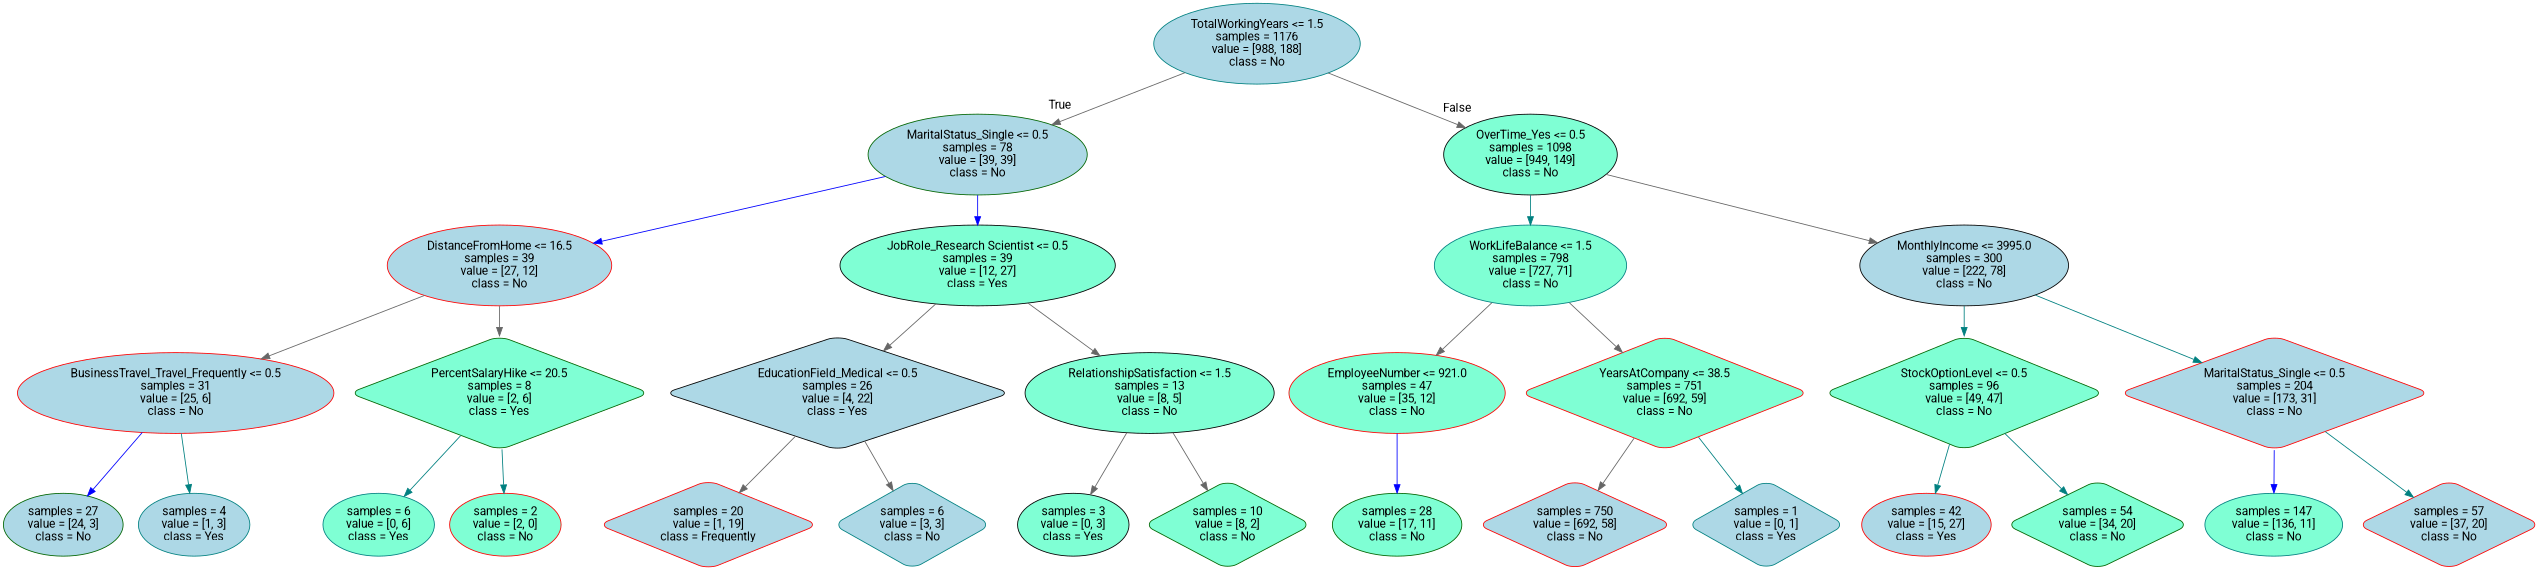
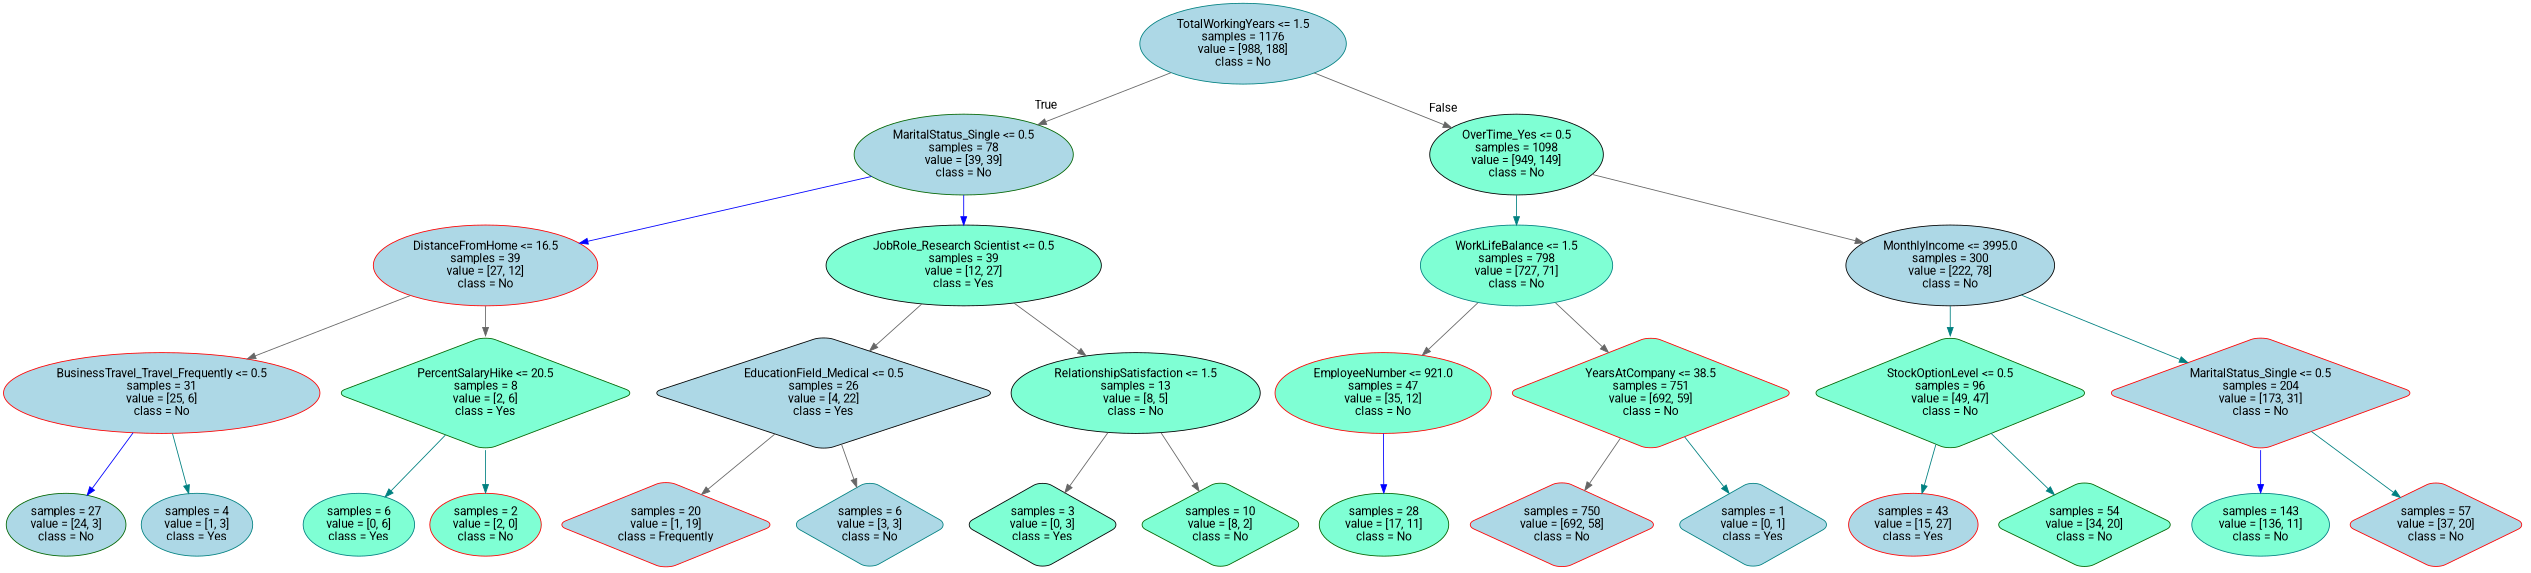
node "samples = 3 value = [0, 3] class = Yes": shape ellipse -> diamond
node "samples = 42 value = [15, 27] class = Yes": label "samples = 42 value = [15, 27] class = Yes" -> "samples = 43 value = [15, 27] class = Yes"
node "samples = 147 value = [136, 11] class = No": label "samples = 147 value = [136, 11] class = No" -> "samples = 143 value = [136, 11] class = No"
